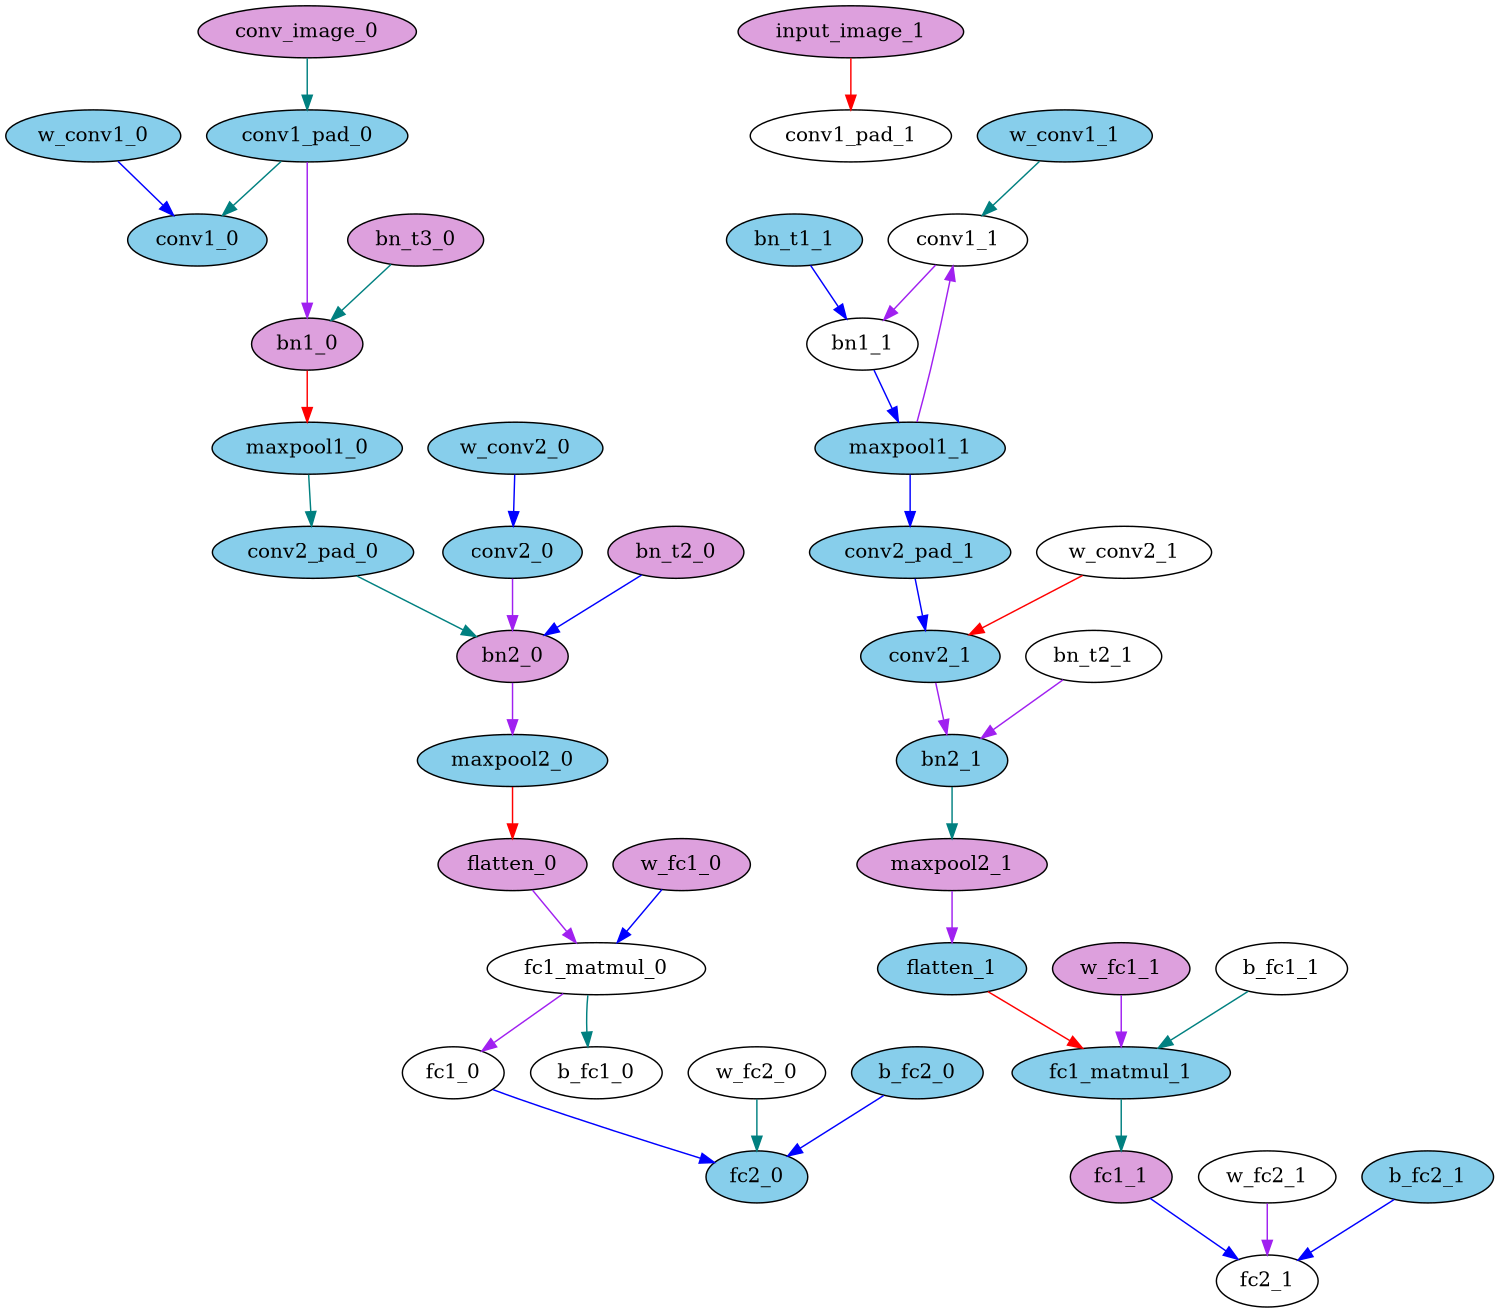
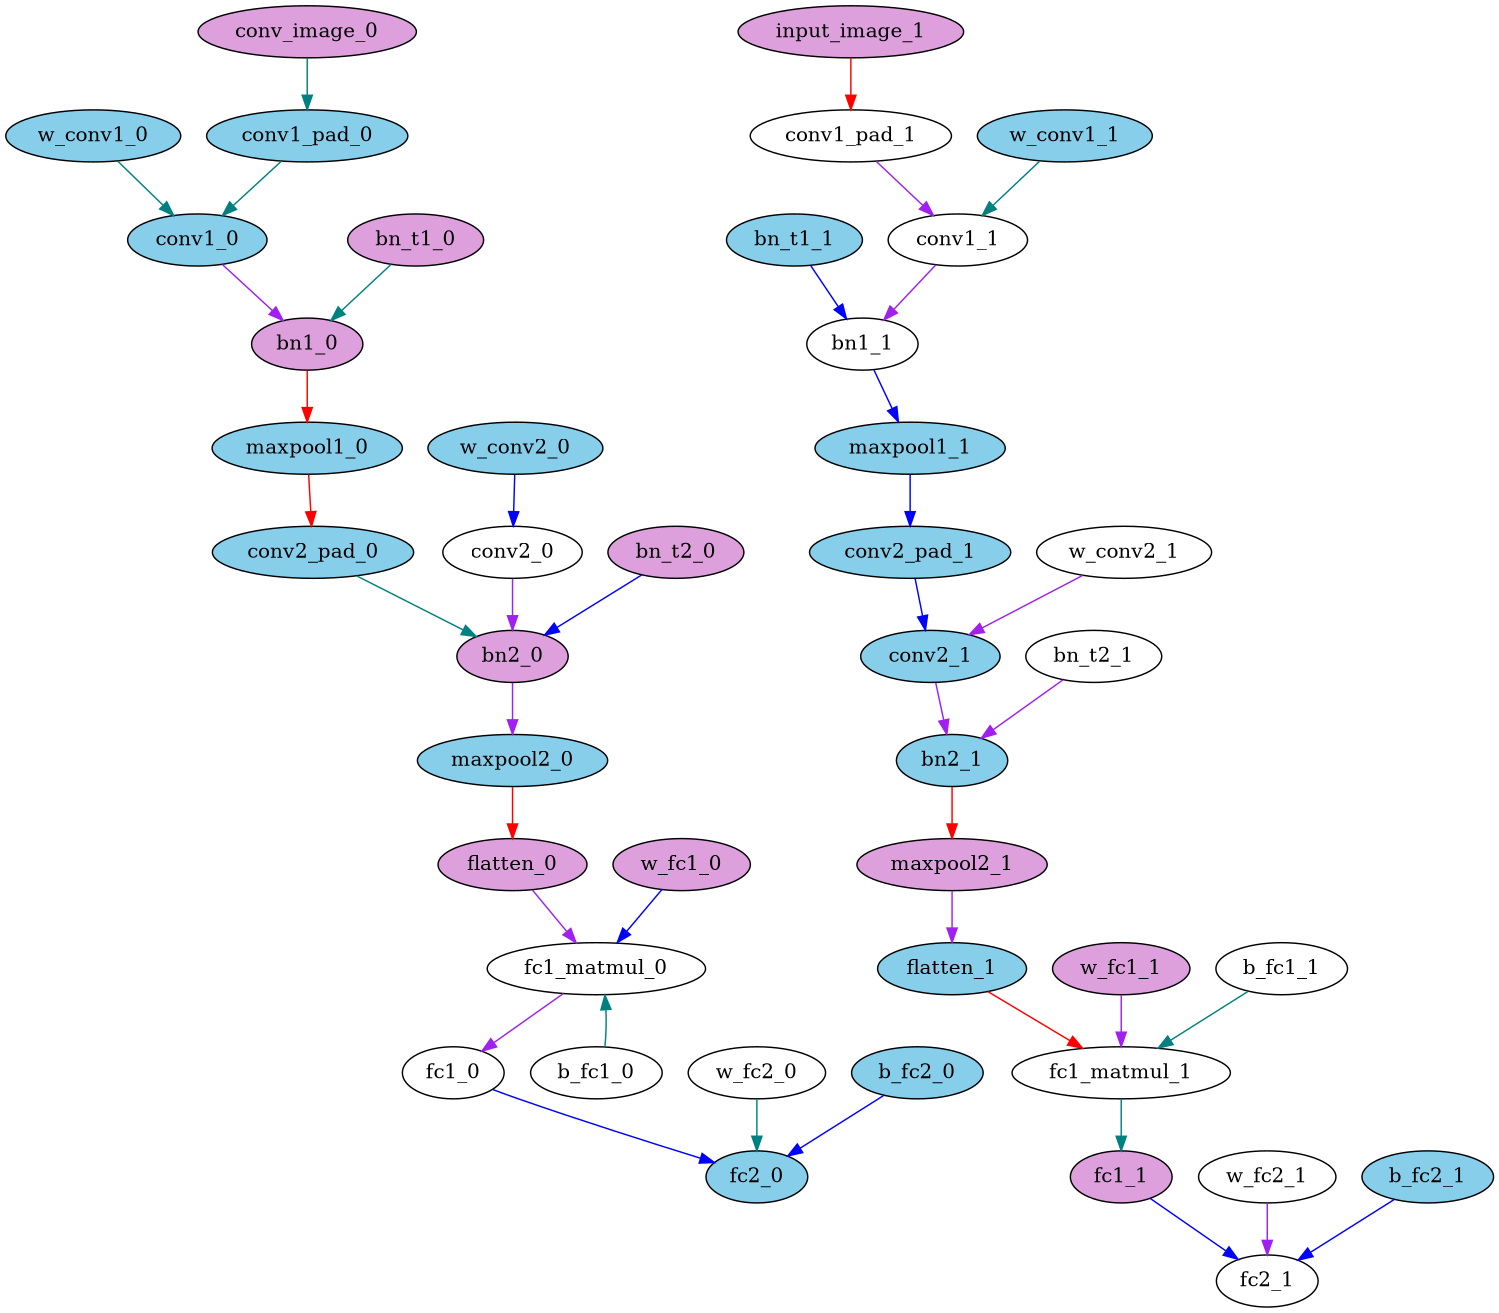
edge "w_conv1_0" -> "conv1_0": color blue -> teal
edge "conv1_pad_0" -> "bn1_0": now "conv1_0" -> "bn1_0"
node "bn_t3_0": label "bn_t3_0" -> "bn_t1_0"
edge "maxpool1_1" -> "conv1_1": now "conv1_pad_1" -> "conv1_1"
edge "maxpool1_0" -> "conv2_pad_0": color teal -> red
node "conv2_0": fillcolor skyblue -> white
edge "w_conv2_1" -> "conv2_1": color red -> purple
edge "bn2_1" -> "maxpool2_1": color teal -> red
edge "fc1_matmul_0" -> "b_fc1_0": reversed
node "fc1_matmul_1": fillcolor skyblue -> white
